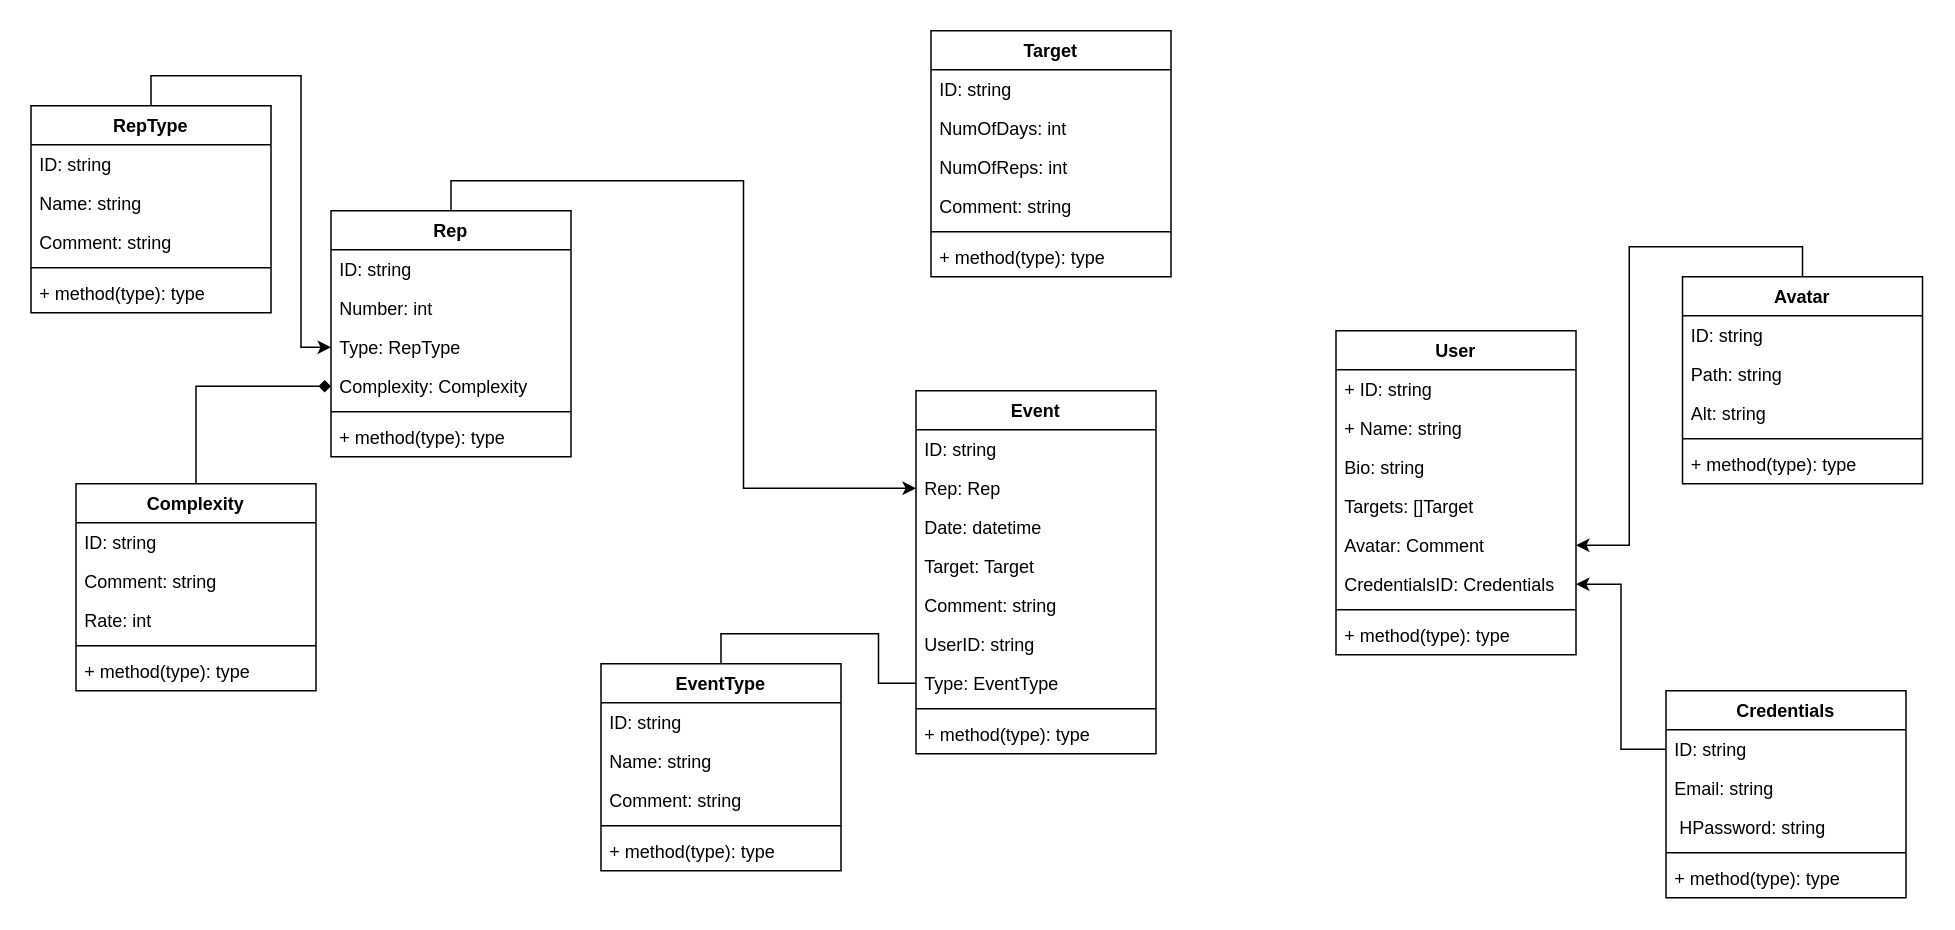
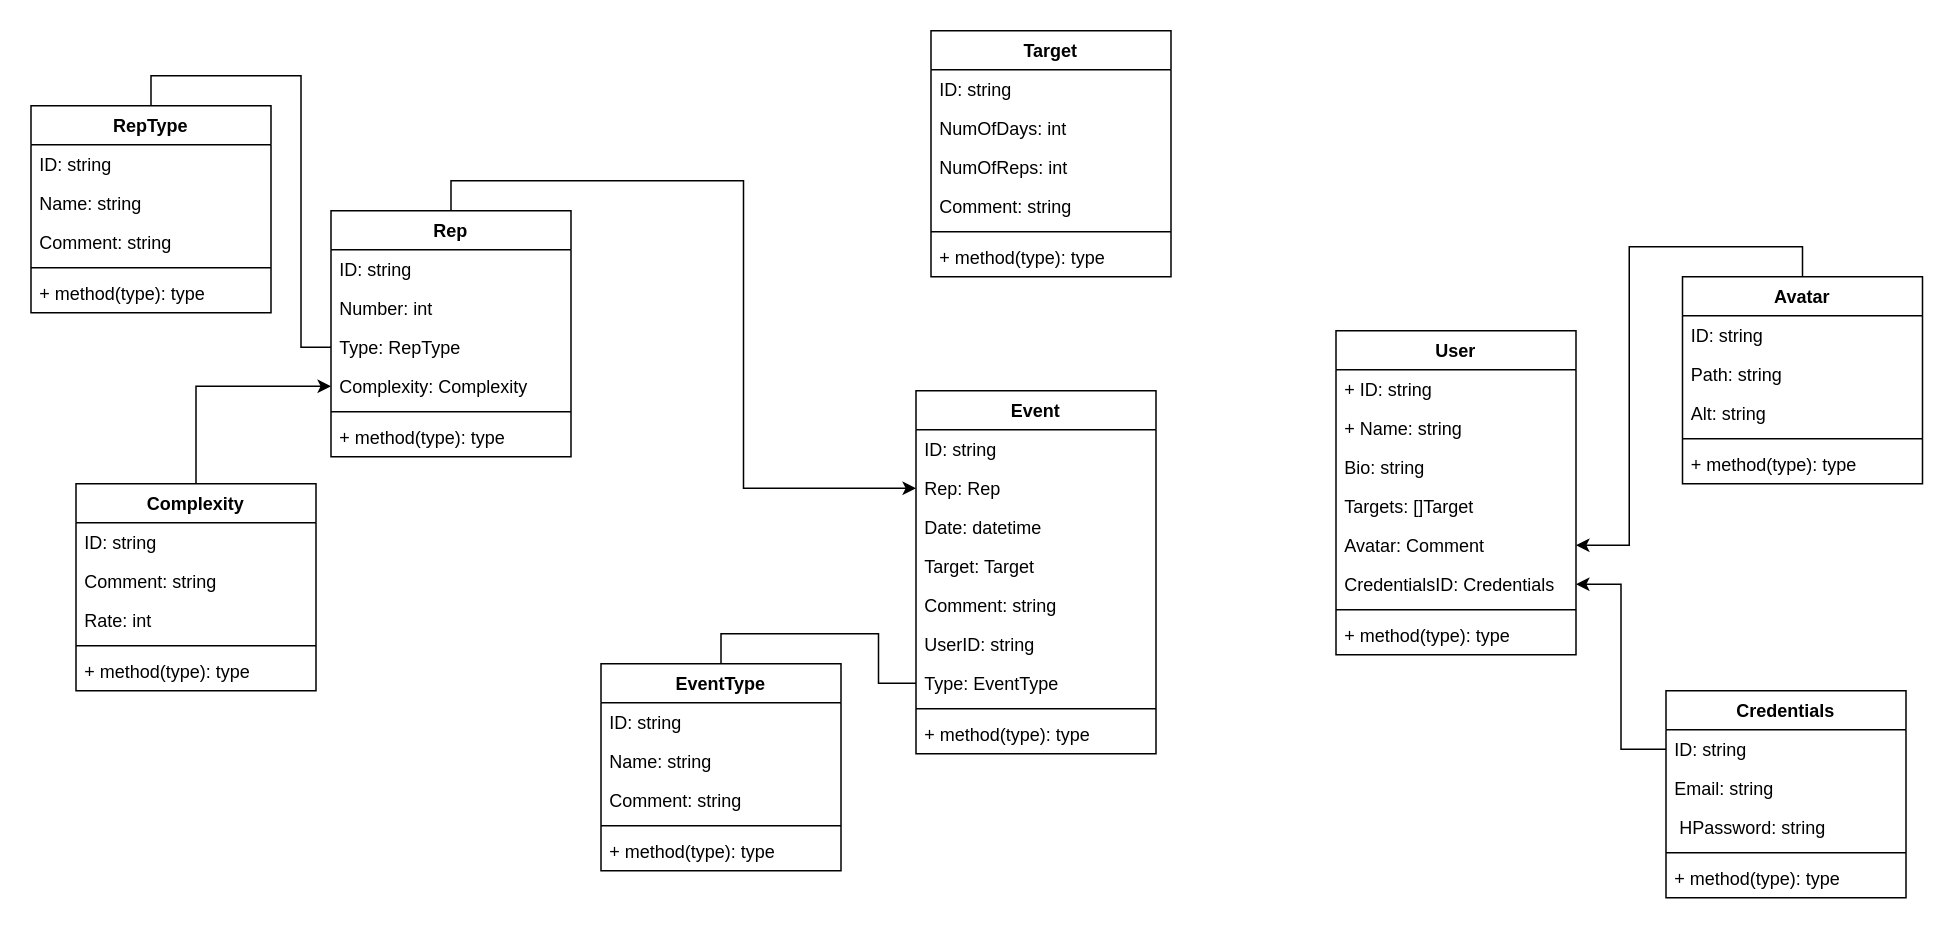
edge "RepType" -> "Type: RepType": arrowhead classic -> none
edge "Complexity" -> "Complexity: Complexity": arrowhead diamond -> classic
